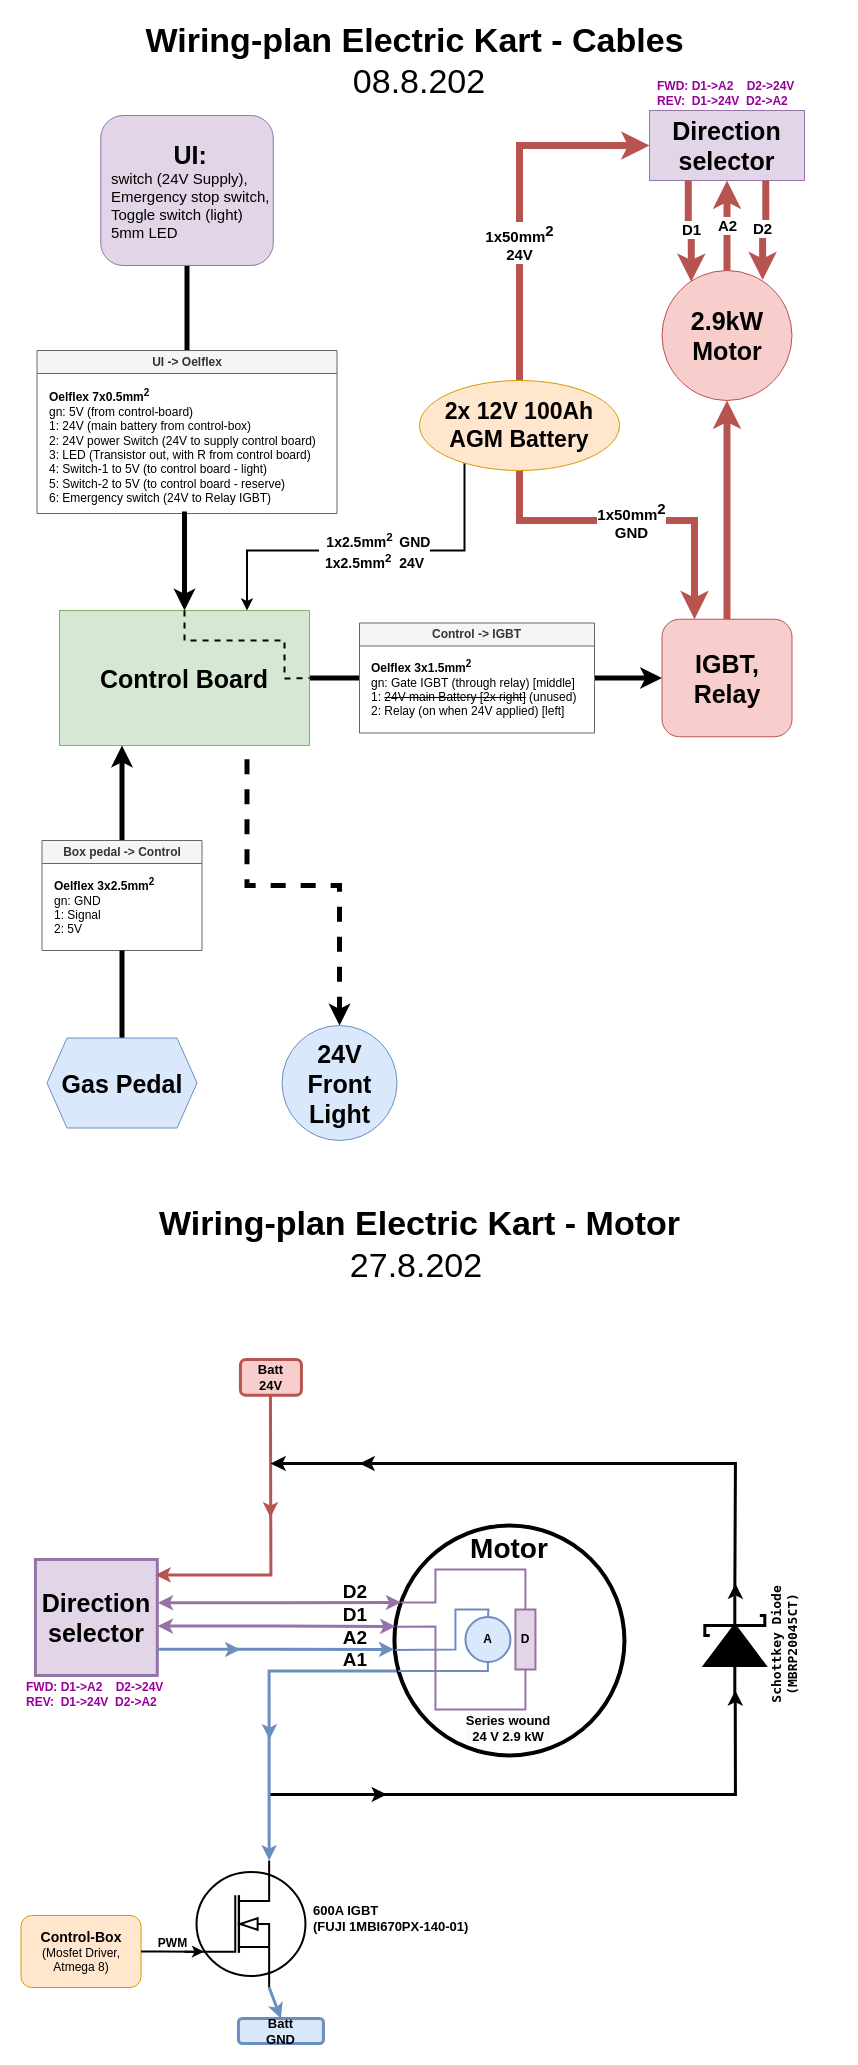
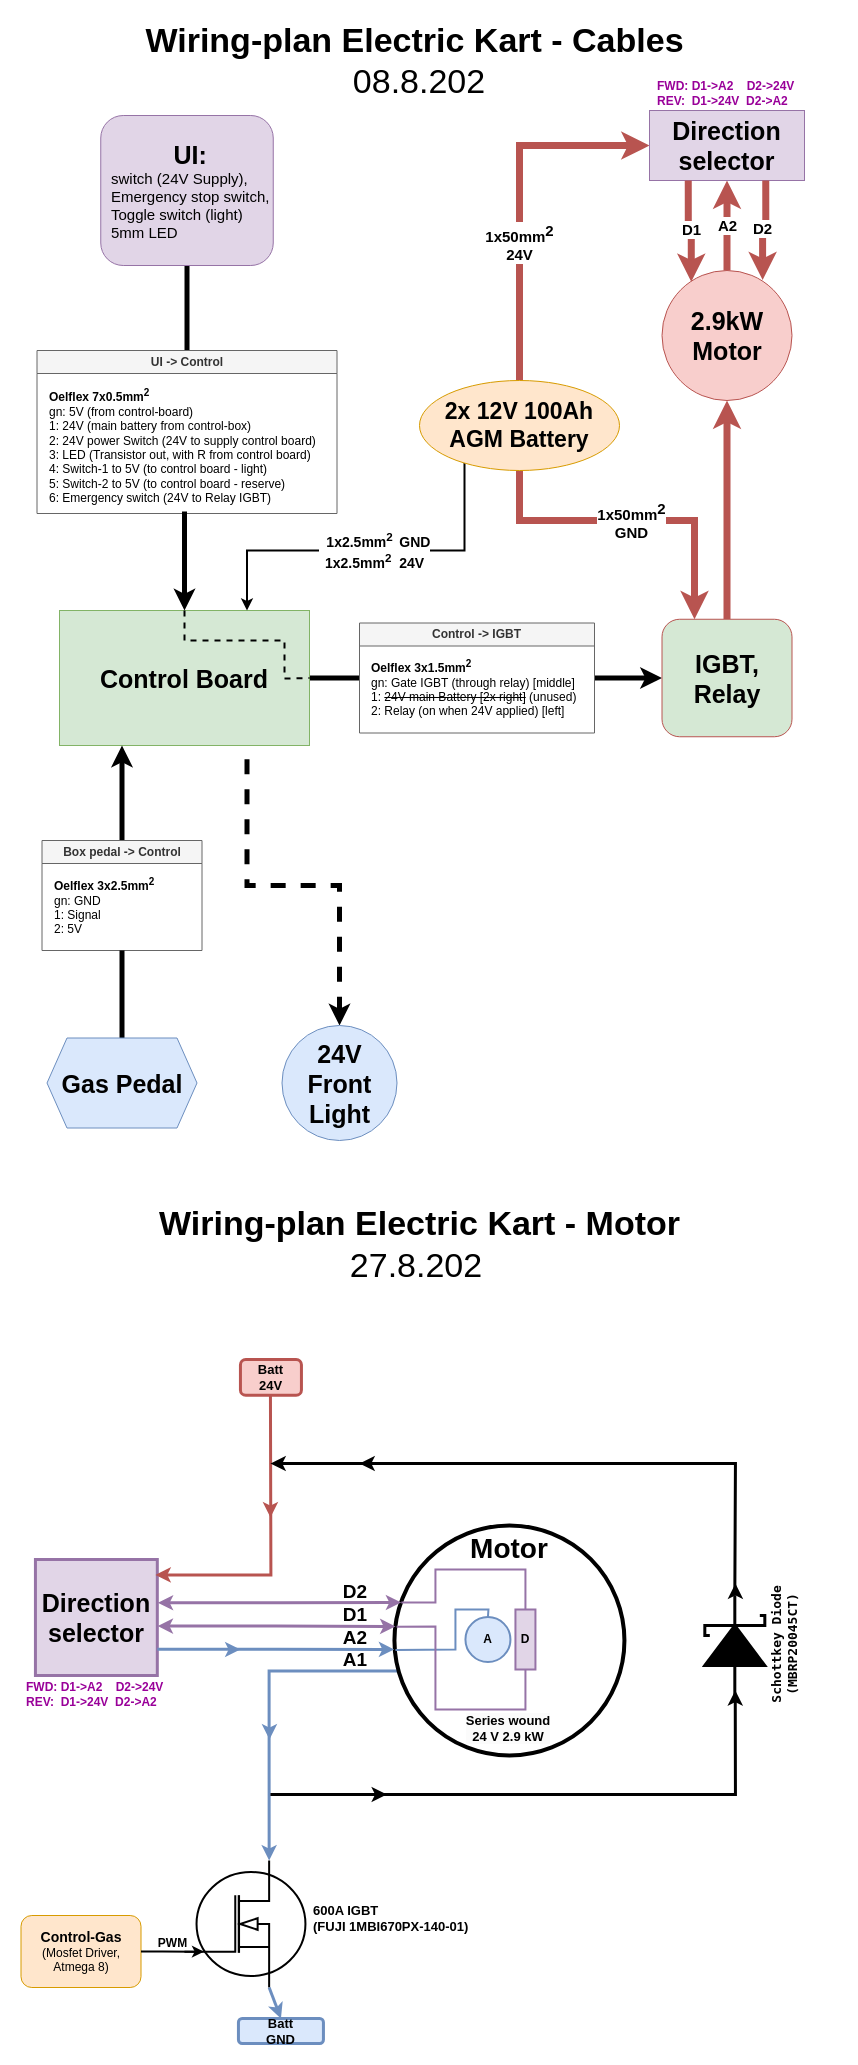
node "UI -> Oelflex": label "UI -> Oelflex" -> "UI -> Control"
node "IGBT, Relay": fillcolor #f8cecc -> #d5e8d4
edge "A" -- "Motor": removed
node "Control-Box (Mosfet Driver, Atmega 8)": label "Control-Box (Mosfet Driver, Atmega 8)" -> "Control-Gas (Mosfet Driver, Atmega 8)"
